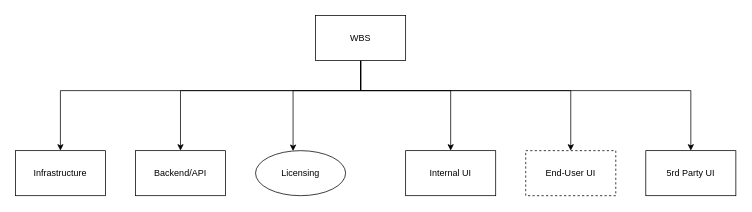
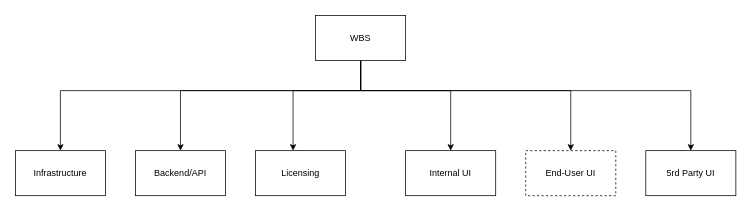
node "Licensing": shape ellipse -> rectangle
